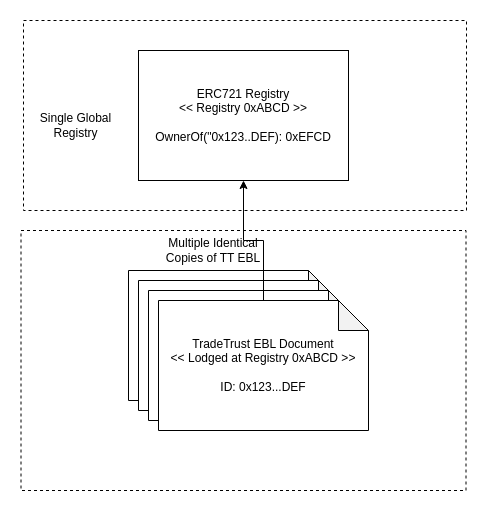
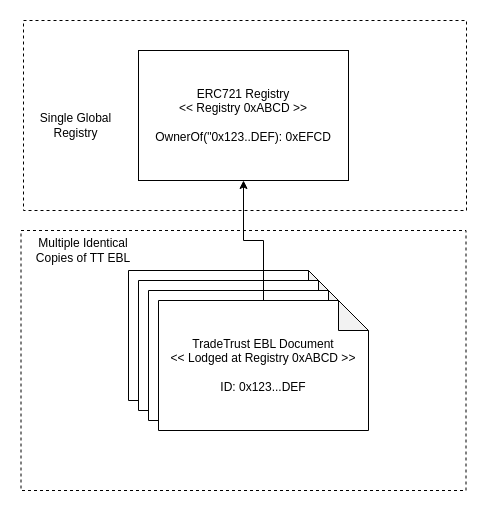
node "Multiple Identical Copies of TT EBL": moved (214, 251) -> (84, 251)
